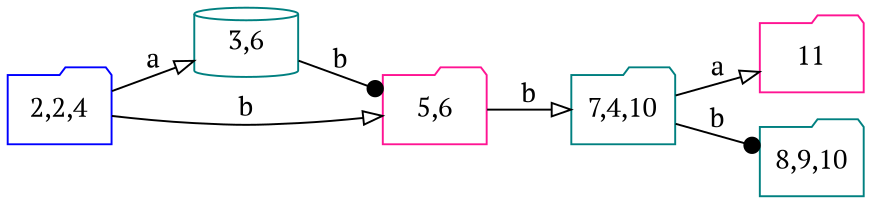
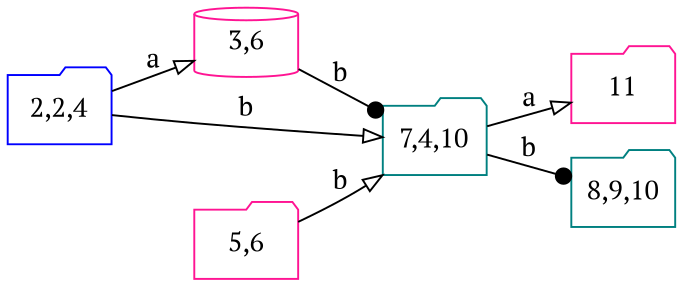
node "3,6": color teal -> deeppink
edge "3,6" -> "5,6": now "3,6" -> "7,4,10"
edge "2,2,4" -> "5,6": now "2,2,4" -> "7,4,10"
